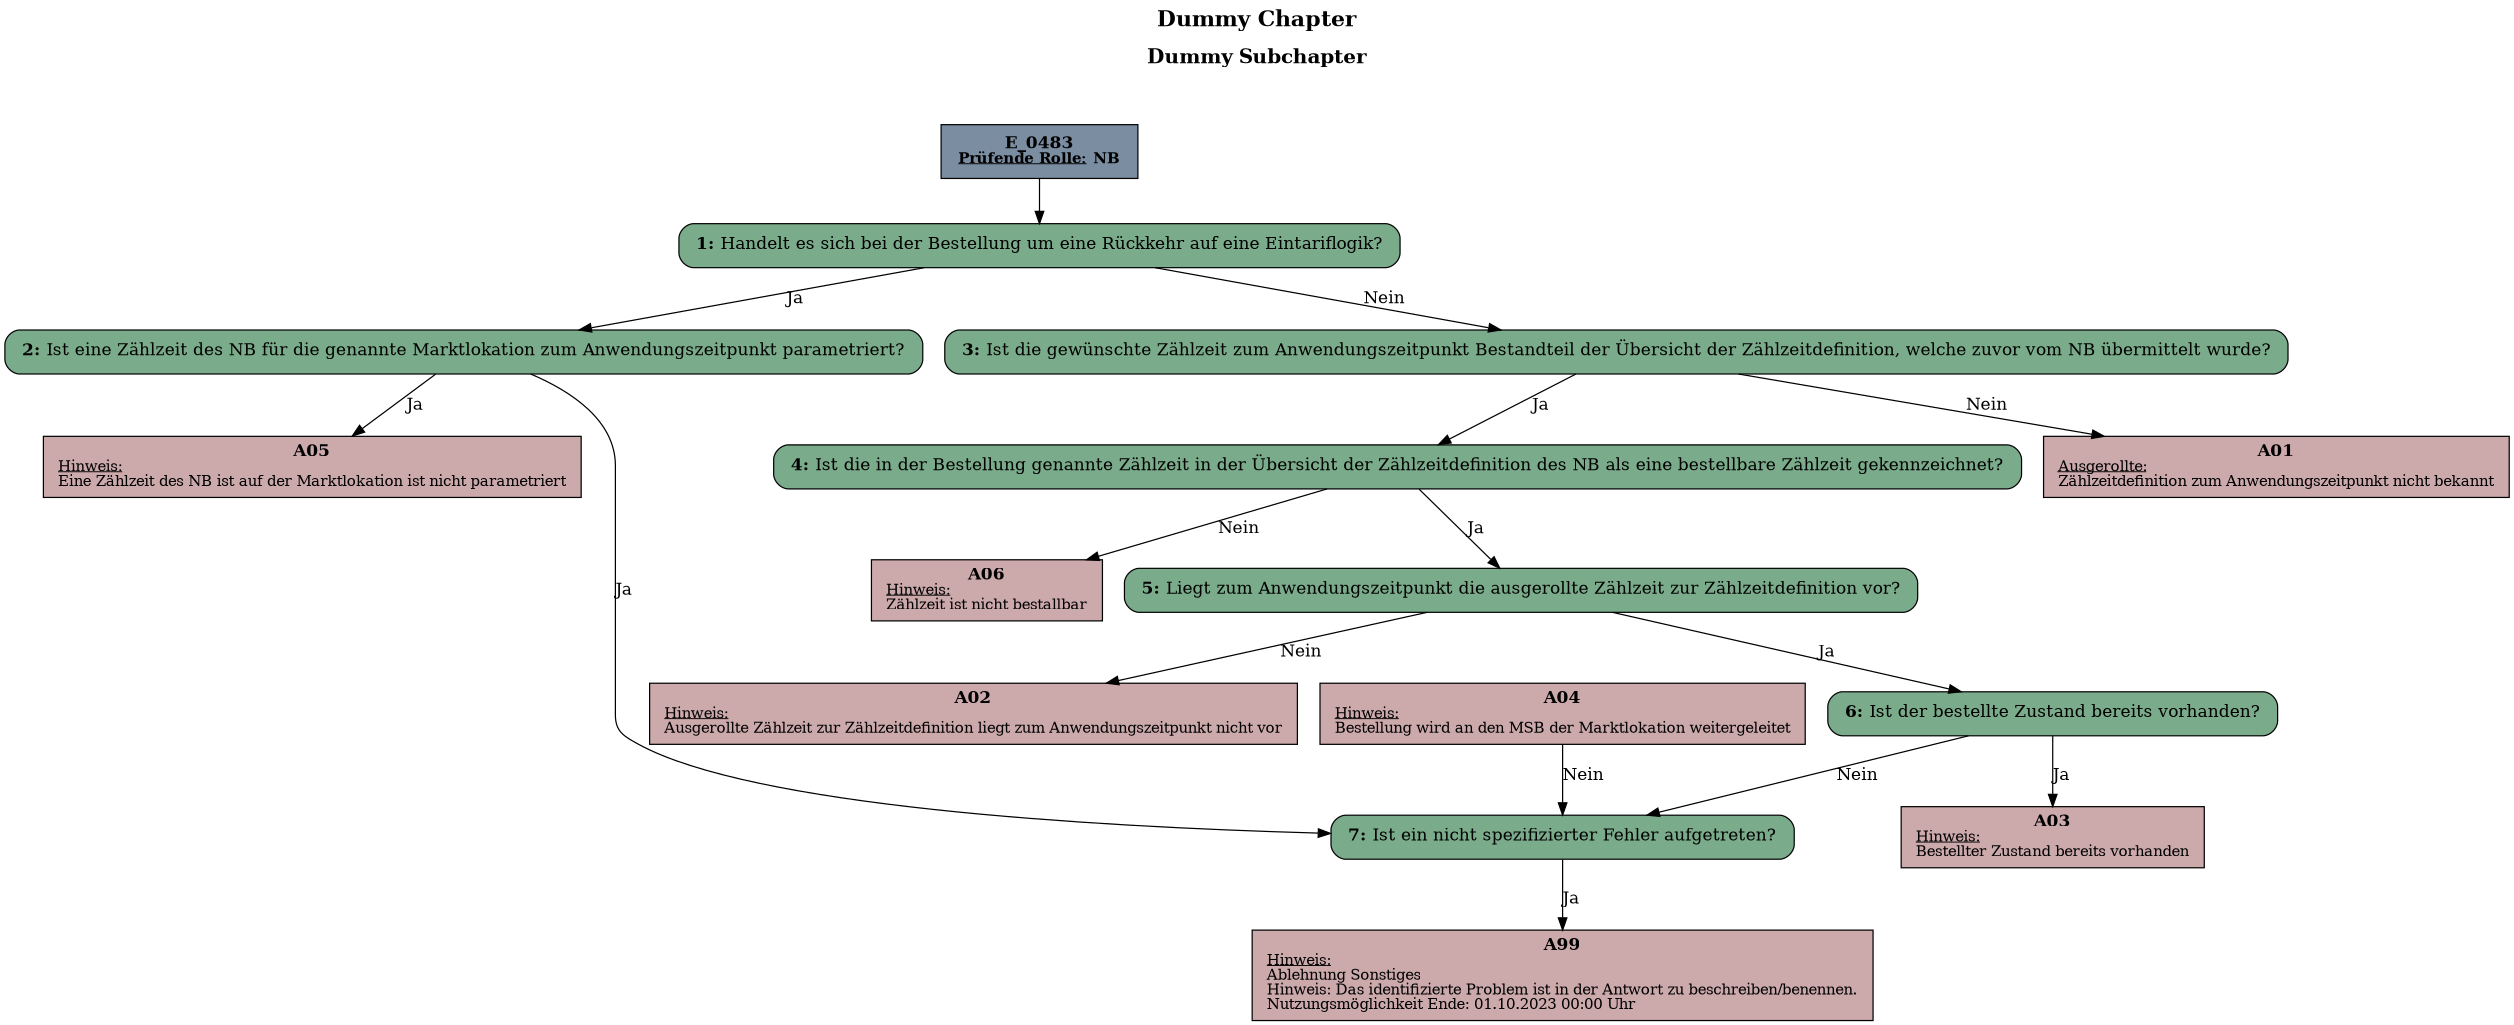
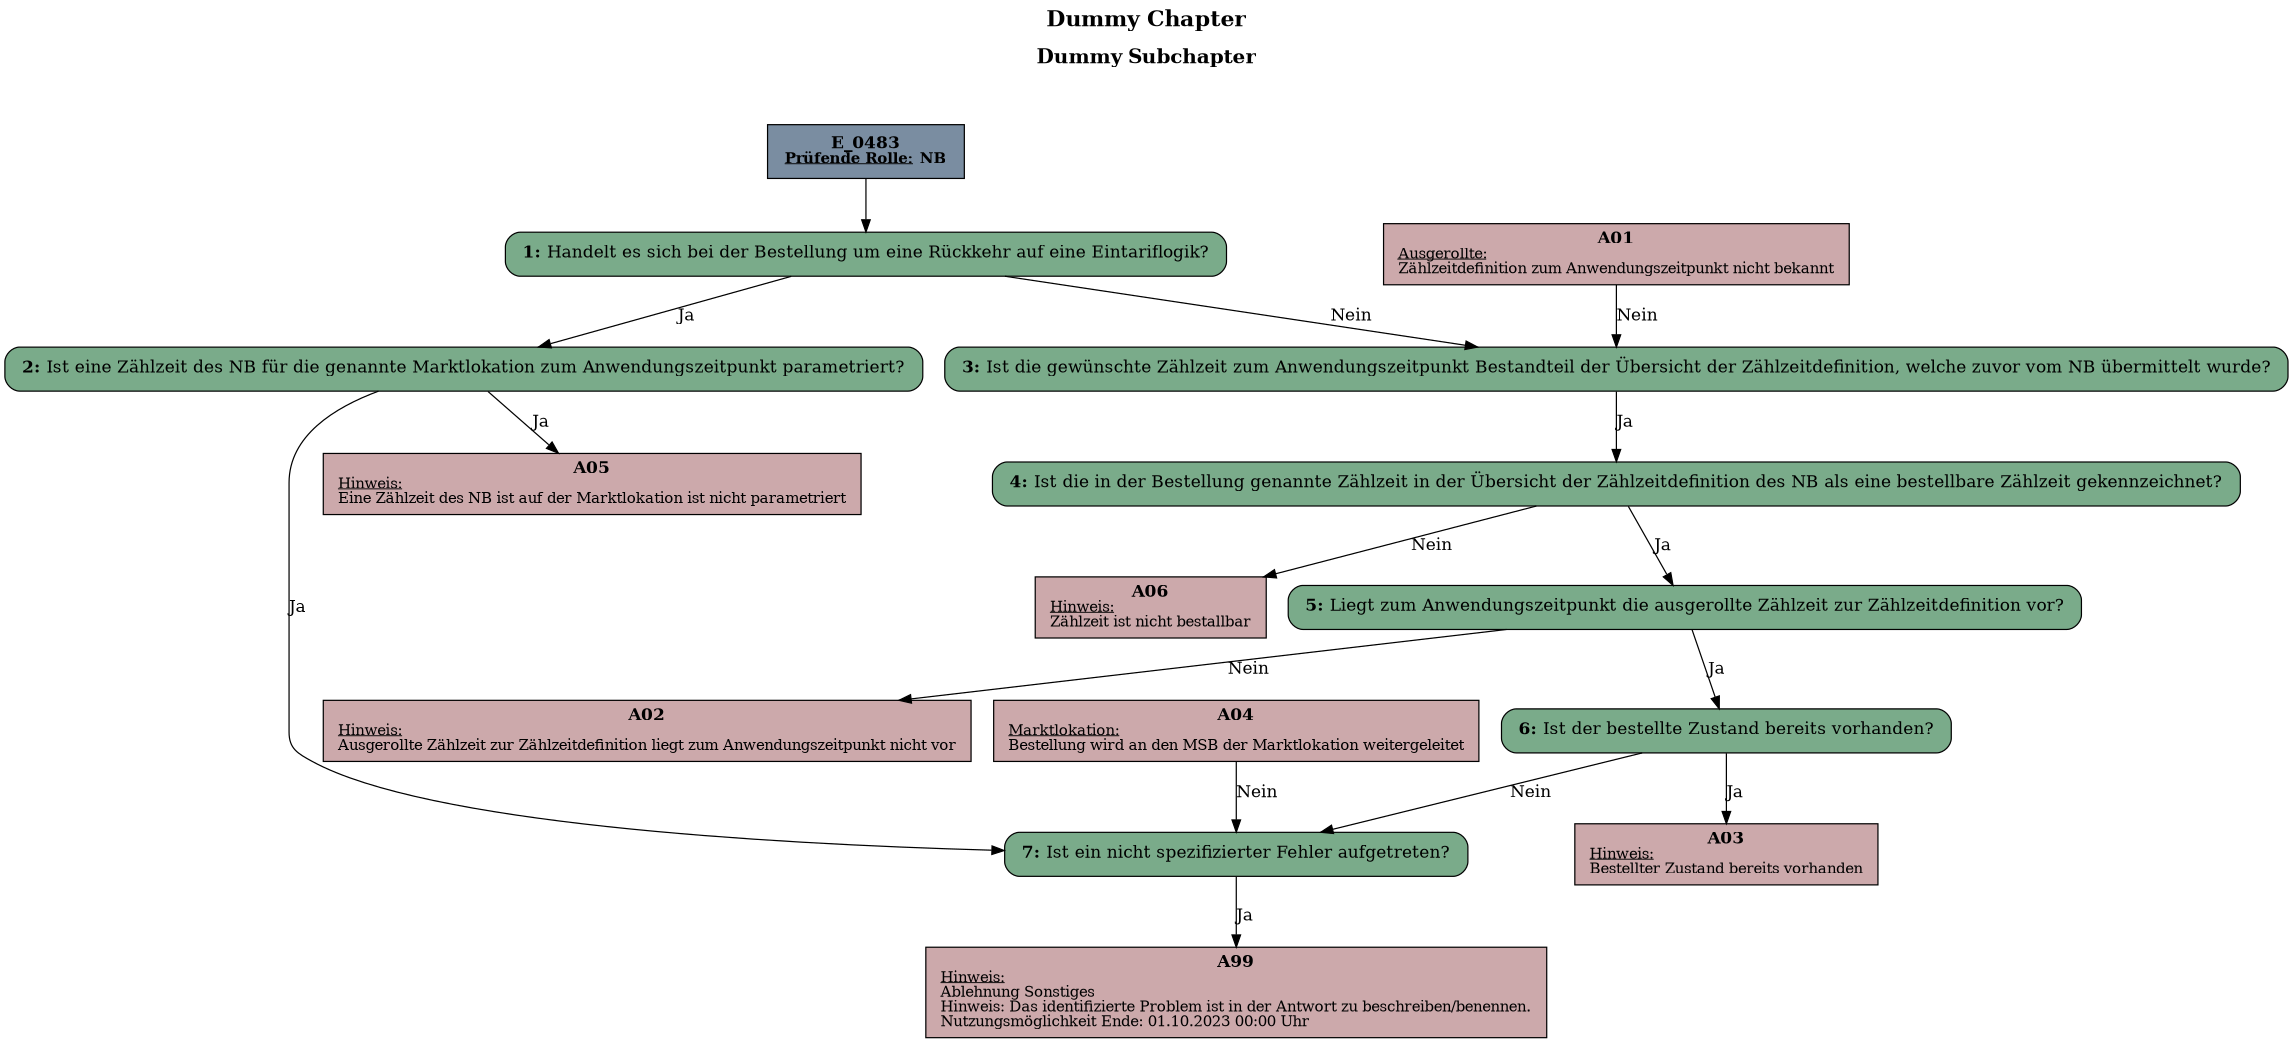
edge "3:" -> "A01": reversed
node "A04": text "Hinweis:" -> "Marktlokation:"
